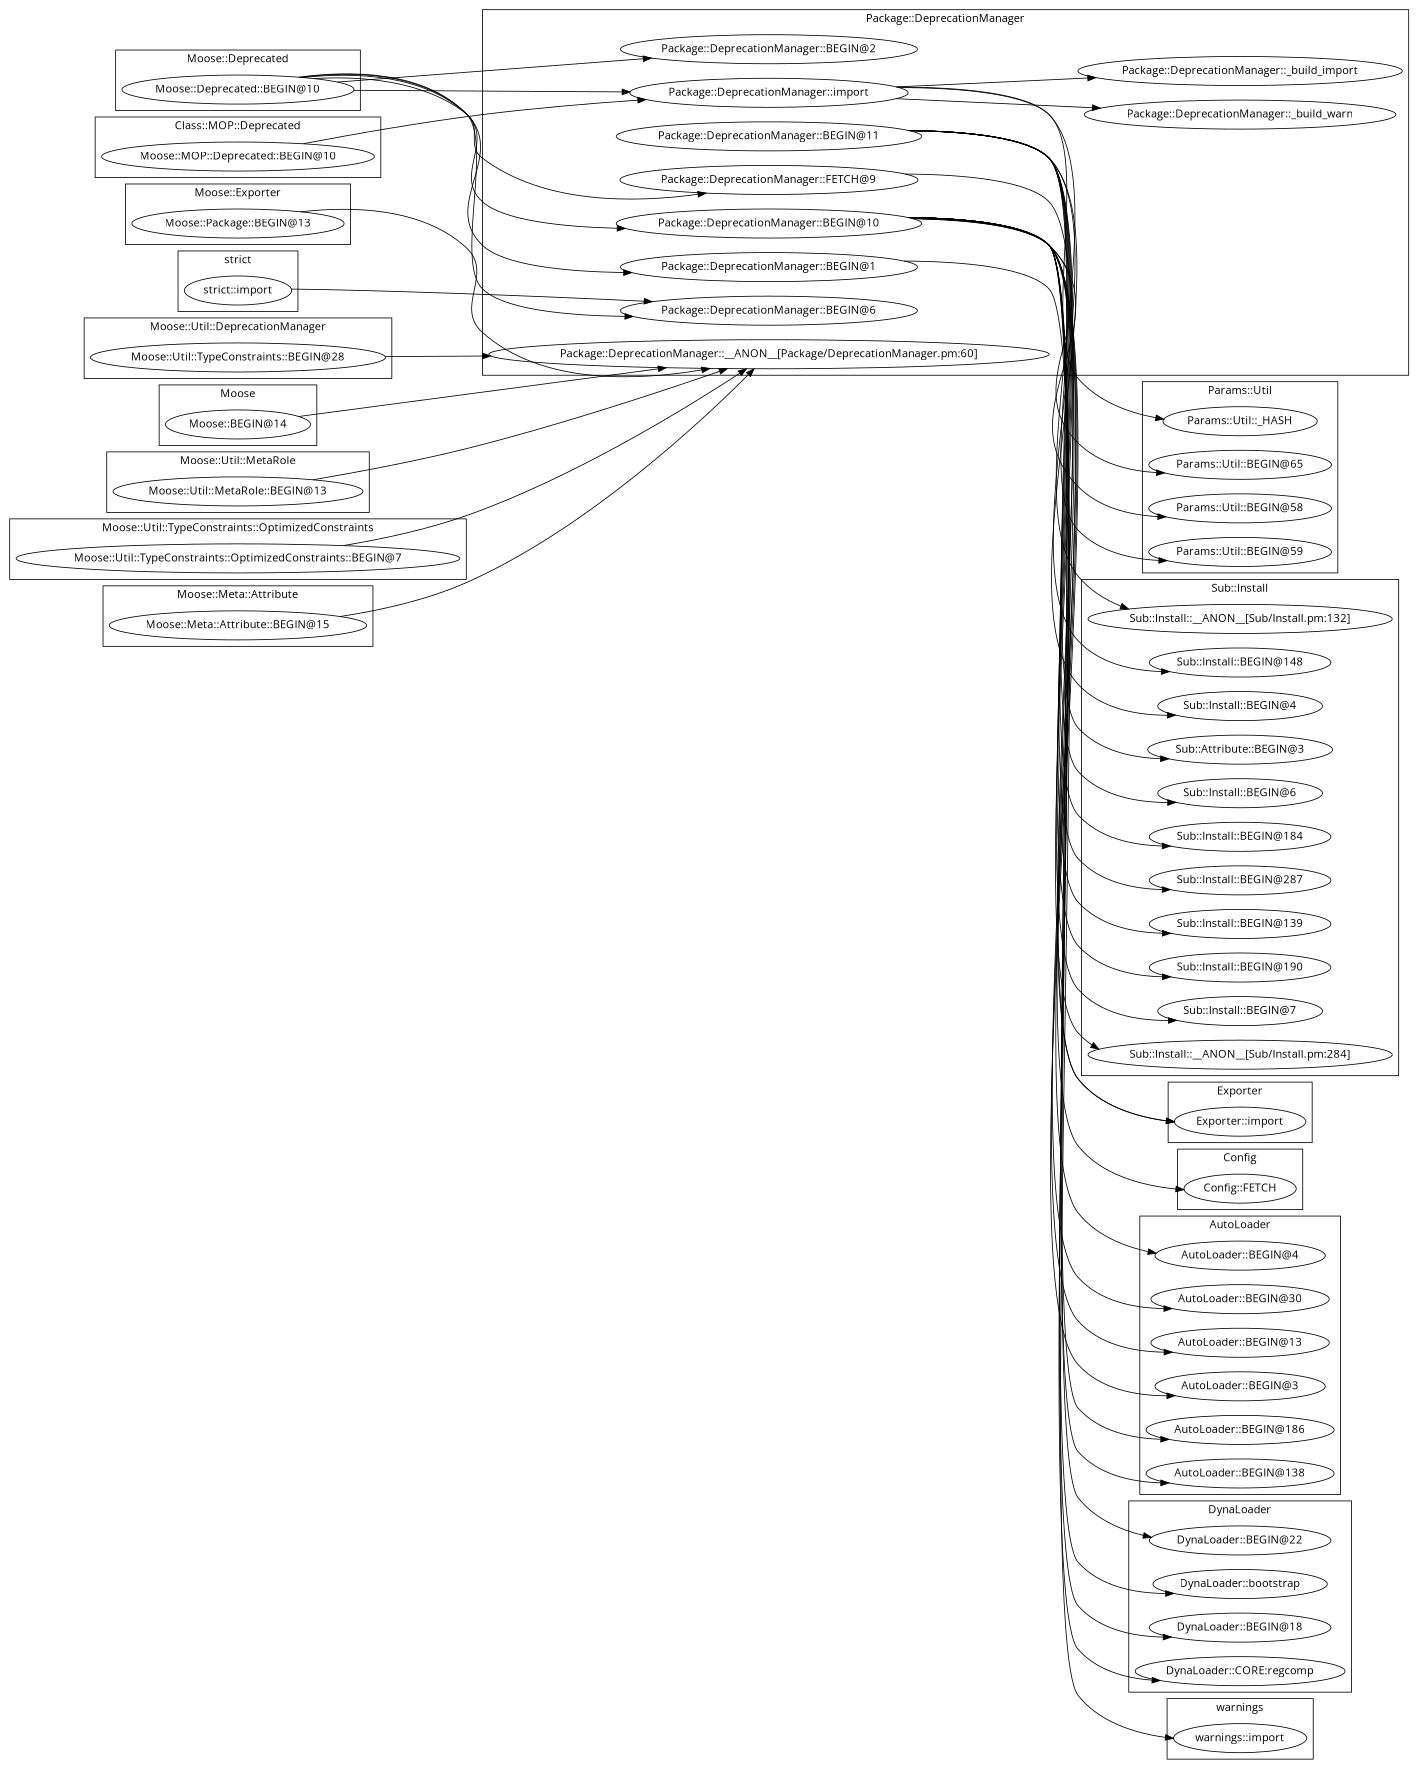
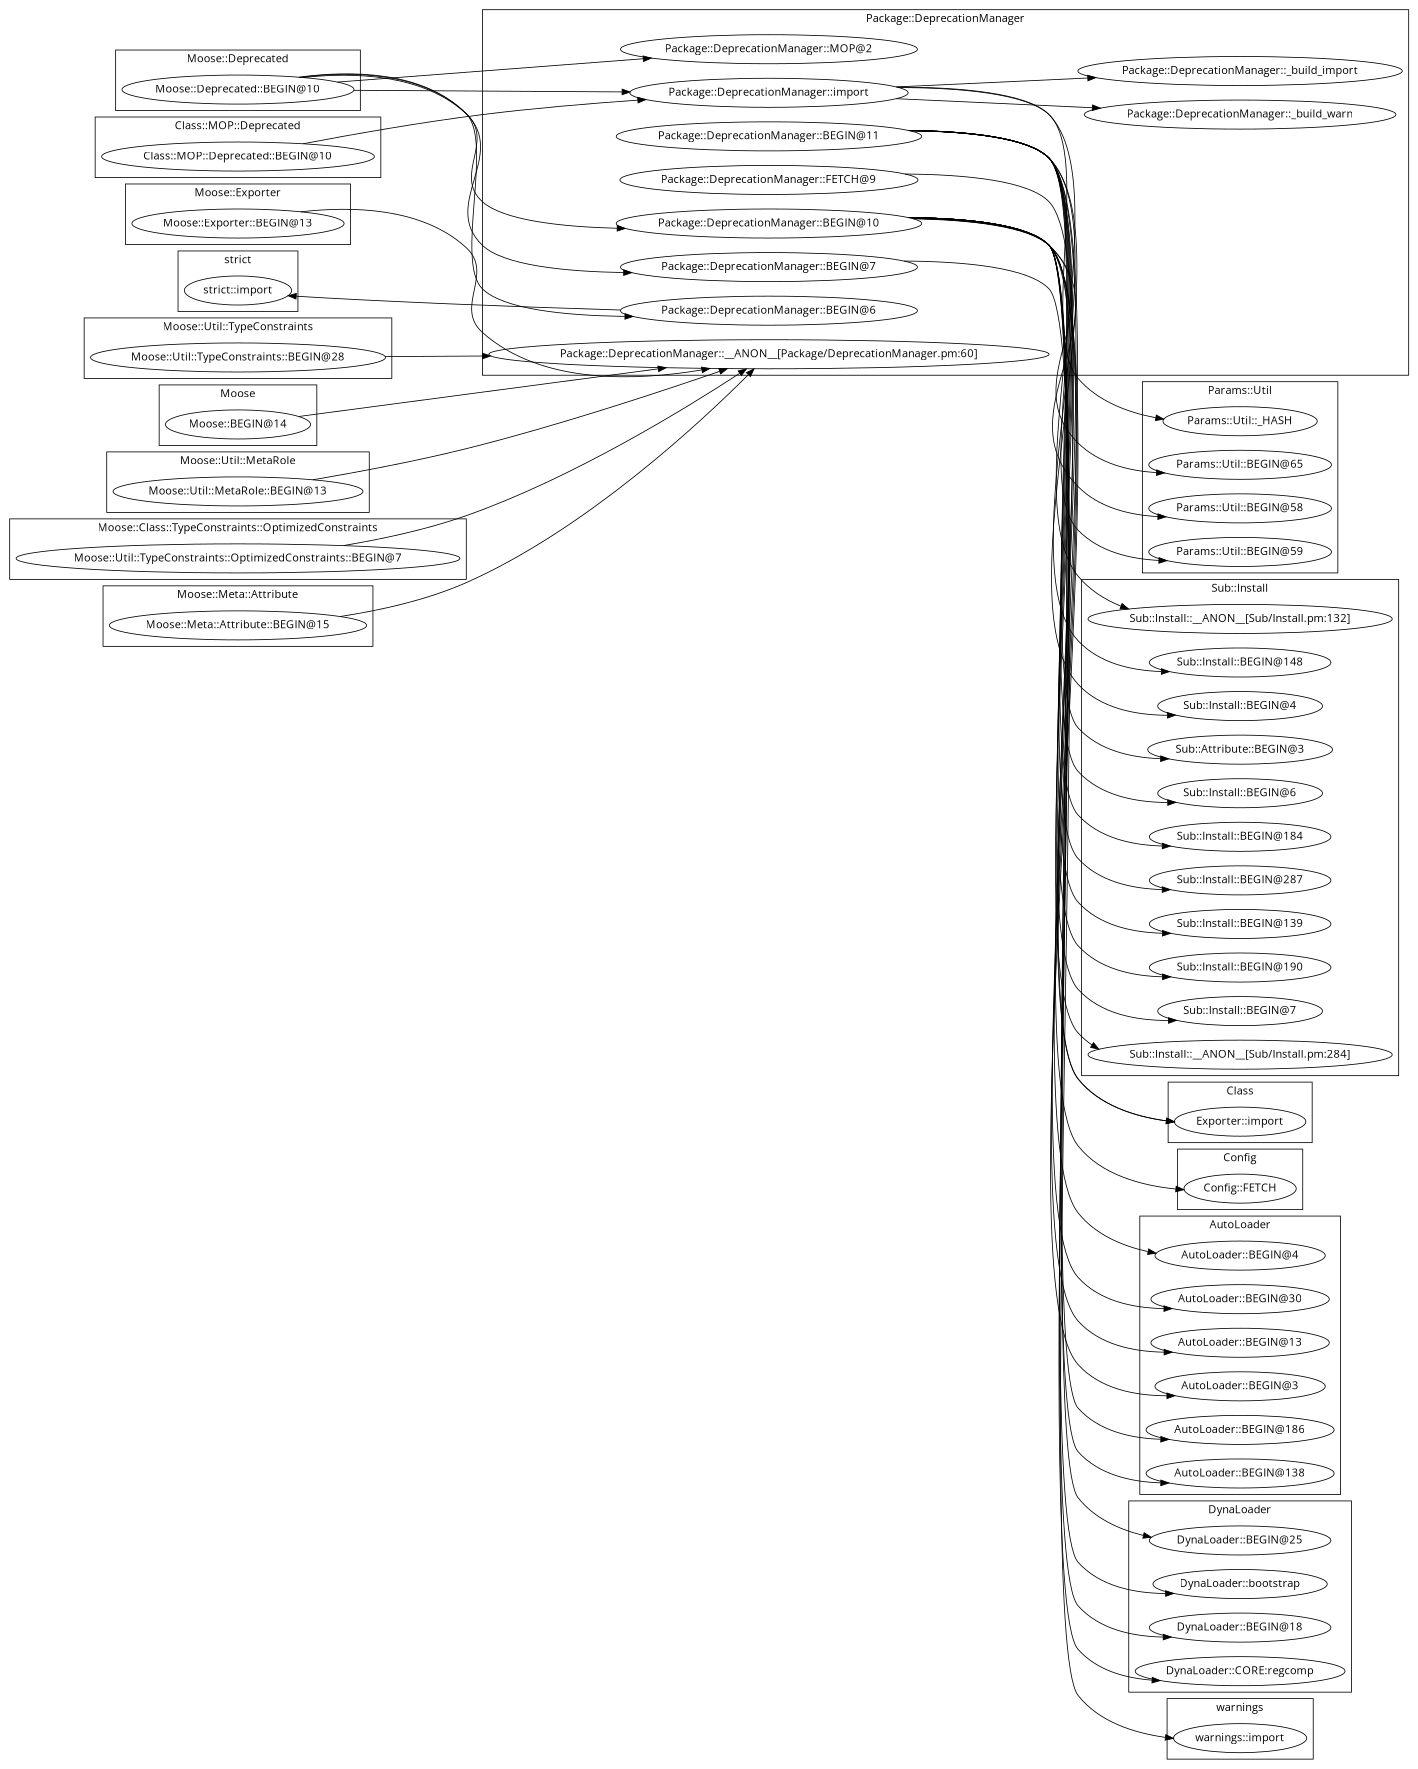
node "Package::DeprecationManager::BEGIN@2": label "Package::DeprecationManager::BEGIN@2" -> "Package::DeprecationManager::MOP@2"
node "Moose::MOP::Deprecated::BEGIN@10": label "Moose::MOP::Deprecated::BEGIN@10" -> "Class::MOP::Deprecated::BEGIN@10"
edge "Moose::Deprecated::BEGIN@10" -> "Package::DeprecationManager::FETCH@9": removed
node "Moose::Package::BEGIN@13": label "Moose::Package::BEGIN@13" -> "Moose::Exporter::BEGIN@13"
node "Package::DeprecationManager::BEGIN@1": label "Package::DeprecationManager::BEGIN@1" -> "Package::DeprecationManager::BEGIN@7"
edge "strict::import" -> "Package::DeprecationManager::BEGIN@6": reversed
cluster "Moose::Util::DeprecationManager": label "Moose::Util::DeprecationManager" -> "Moose::Util::TypeConstraints"
cluster "Moose::Util::TypeConstraints::OptimizedConstraints": label "Moose::Util::TypeConstraints::OptimizedConstraints" -> "Moose::Class::TypeConstraints::OptimizedConstraints"
edge "Package::DeprecationManager::BEGIN@10" -> "Config::FETCH": now "Package::DeprecationManager::BEGIN@11" -> "Config::FETCH"
edge "Package::DeprecationManager::BEGIN@10" -> "AutoLoader::BEGIN@4": now "Package::DeprecationManager::BEGIN@11" -> "AutoLoader::BEGIN@4"
cluster "Exporter": label "Exporter" -> "Class"
node "DynaLoader::BEGIN@22": label "DynaLoader::BEGIN@22" -> "DynaLoader::BEGIN@25"
